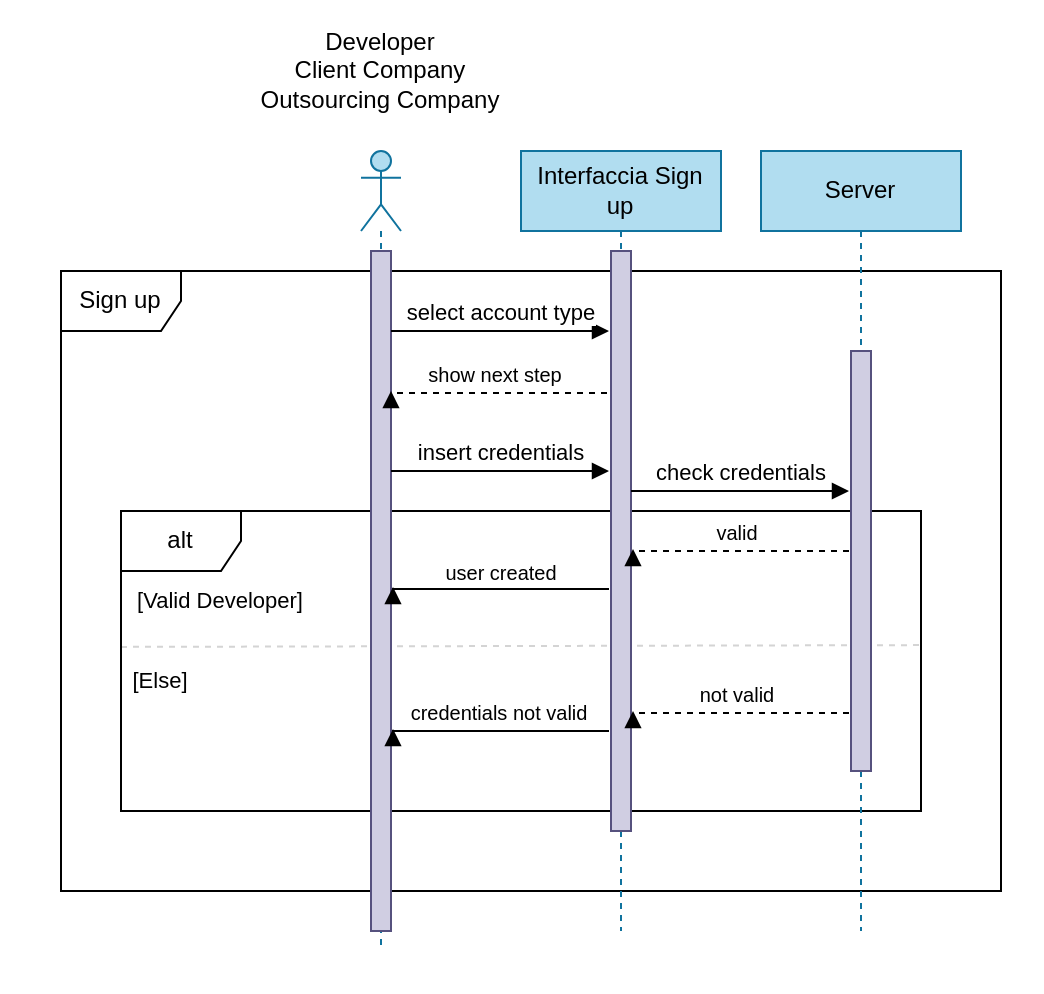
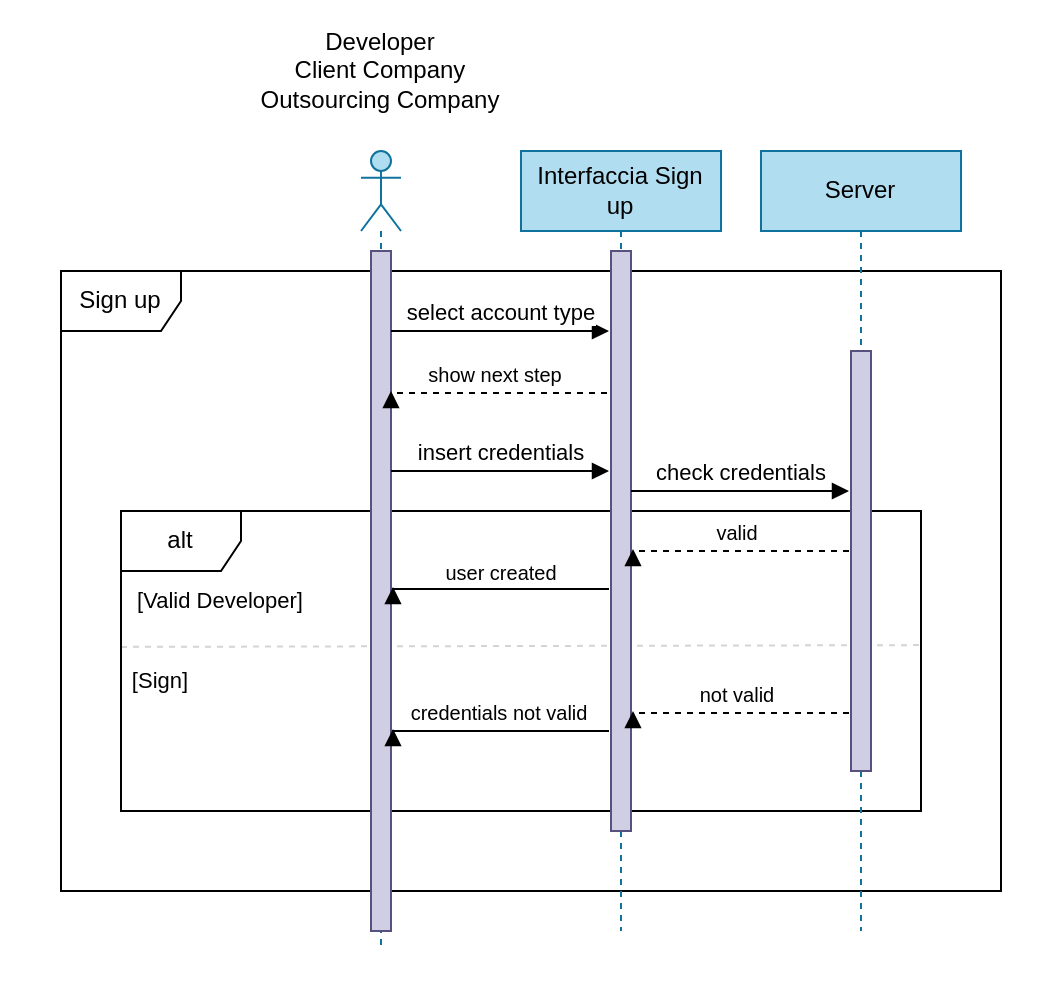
node "[Else]": label "[Else]" -> "[Sign]"
